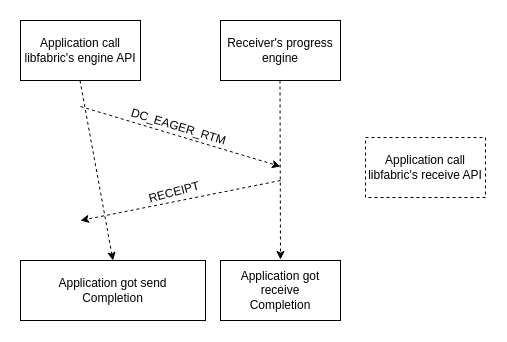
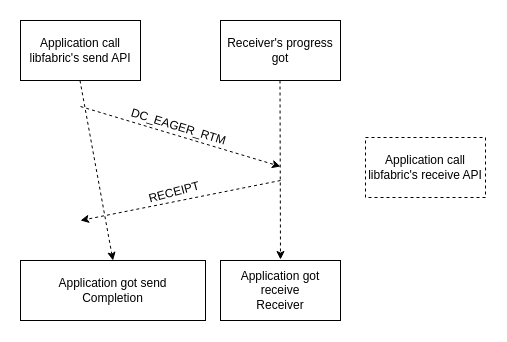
node "Application call libfabric's engine API": label "Application call libfabric's engine API" -> "Application call libfabric's send API"
node "Receiver's progress engine": label "Receiver's progress engine" -> "Receiver's progress got"
node "Application got receive Completion": label "Application got receive Completion" -> "Application got receive Receiver"
